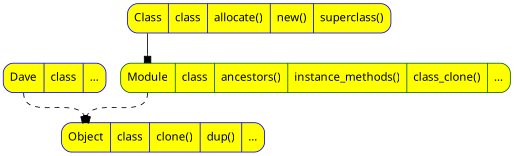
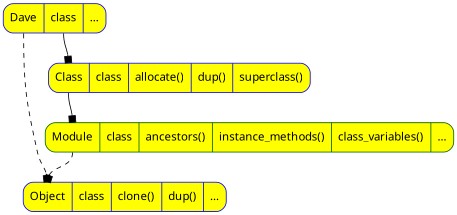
node "Class": text "new()" -> "dup()"
edge "Dave" -> "Class": added
node "Module": text "class_clone()" -> "class_variables()"
